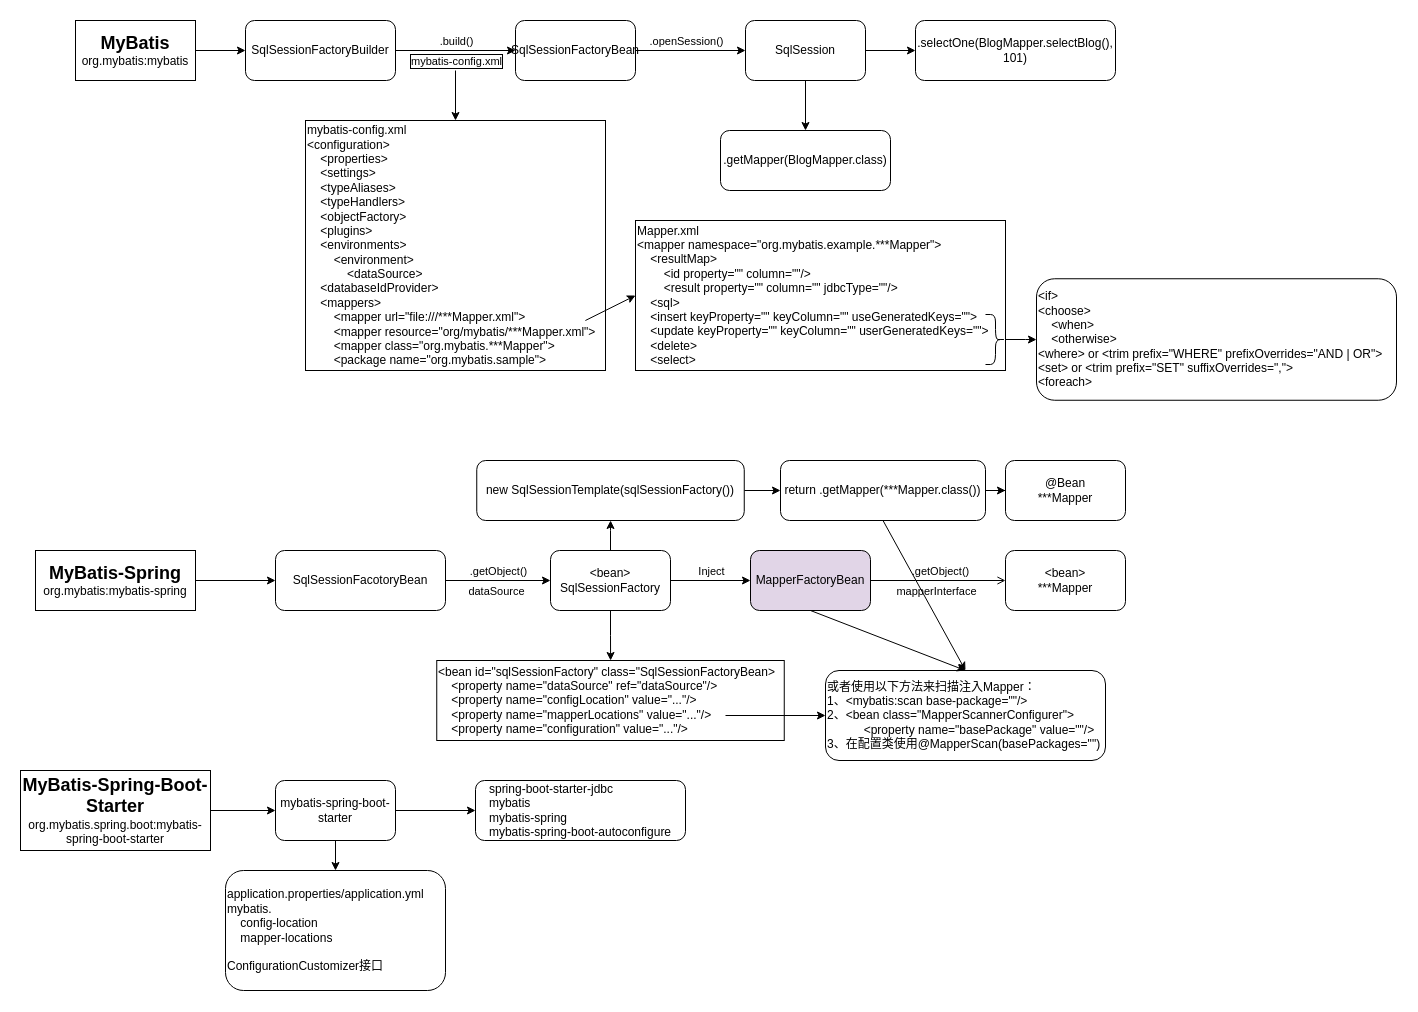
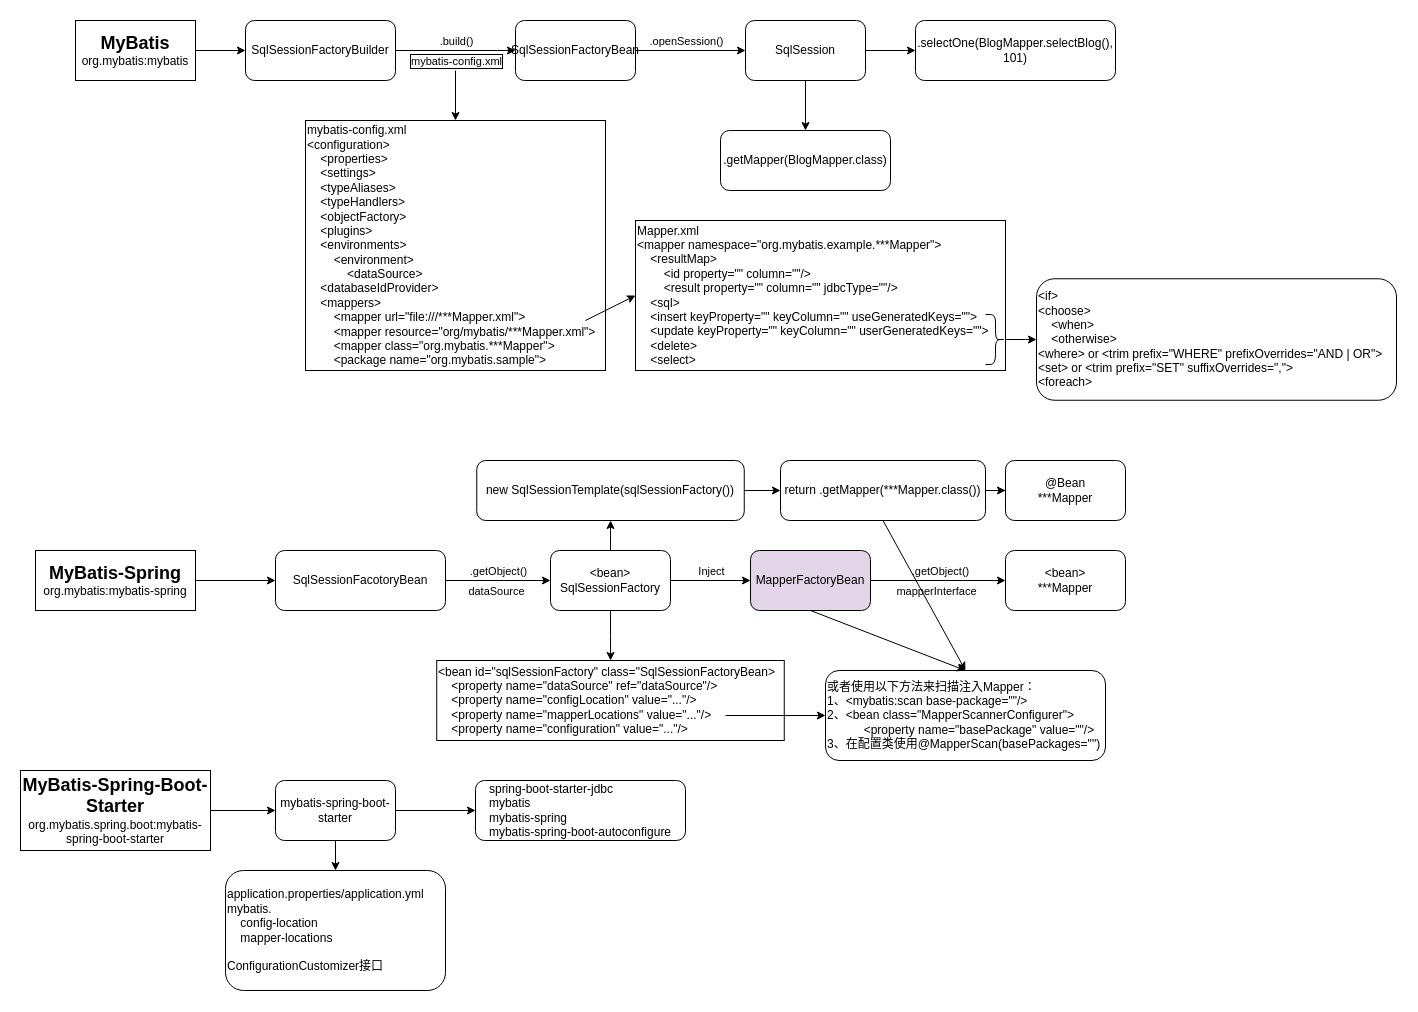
edge "MapperFactoryBean" -> "<bean> ***Mapper": arrowhead open -> classic
